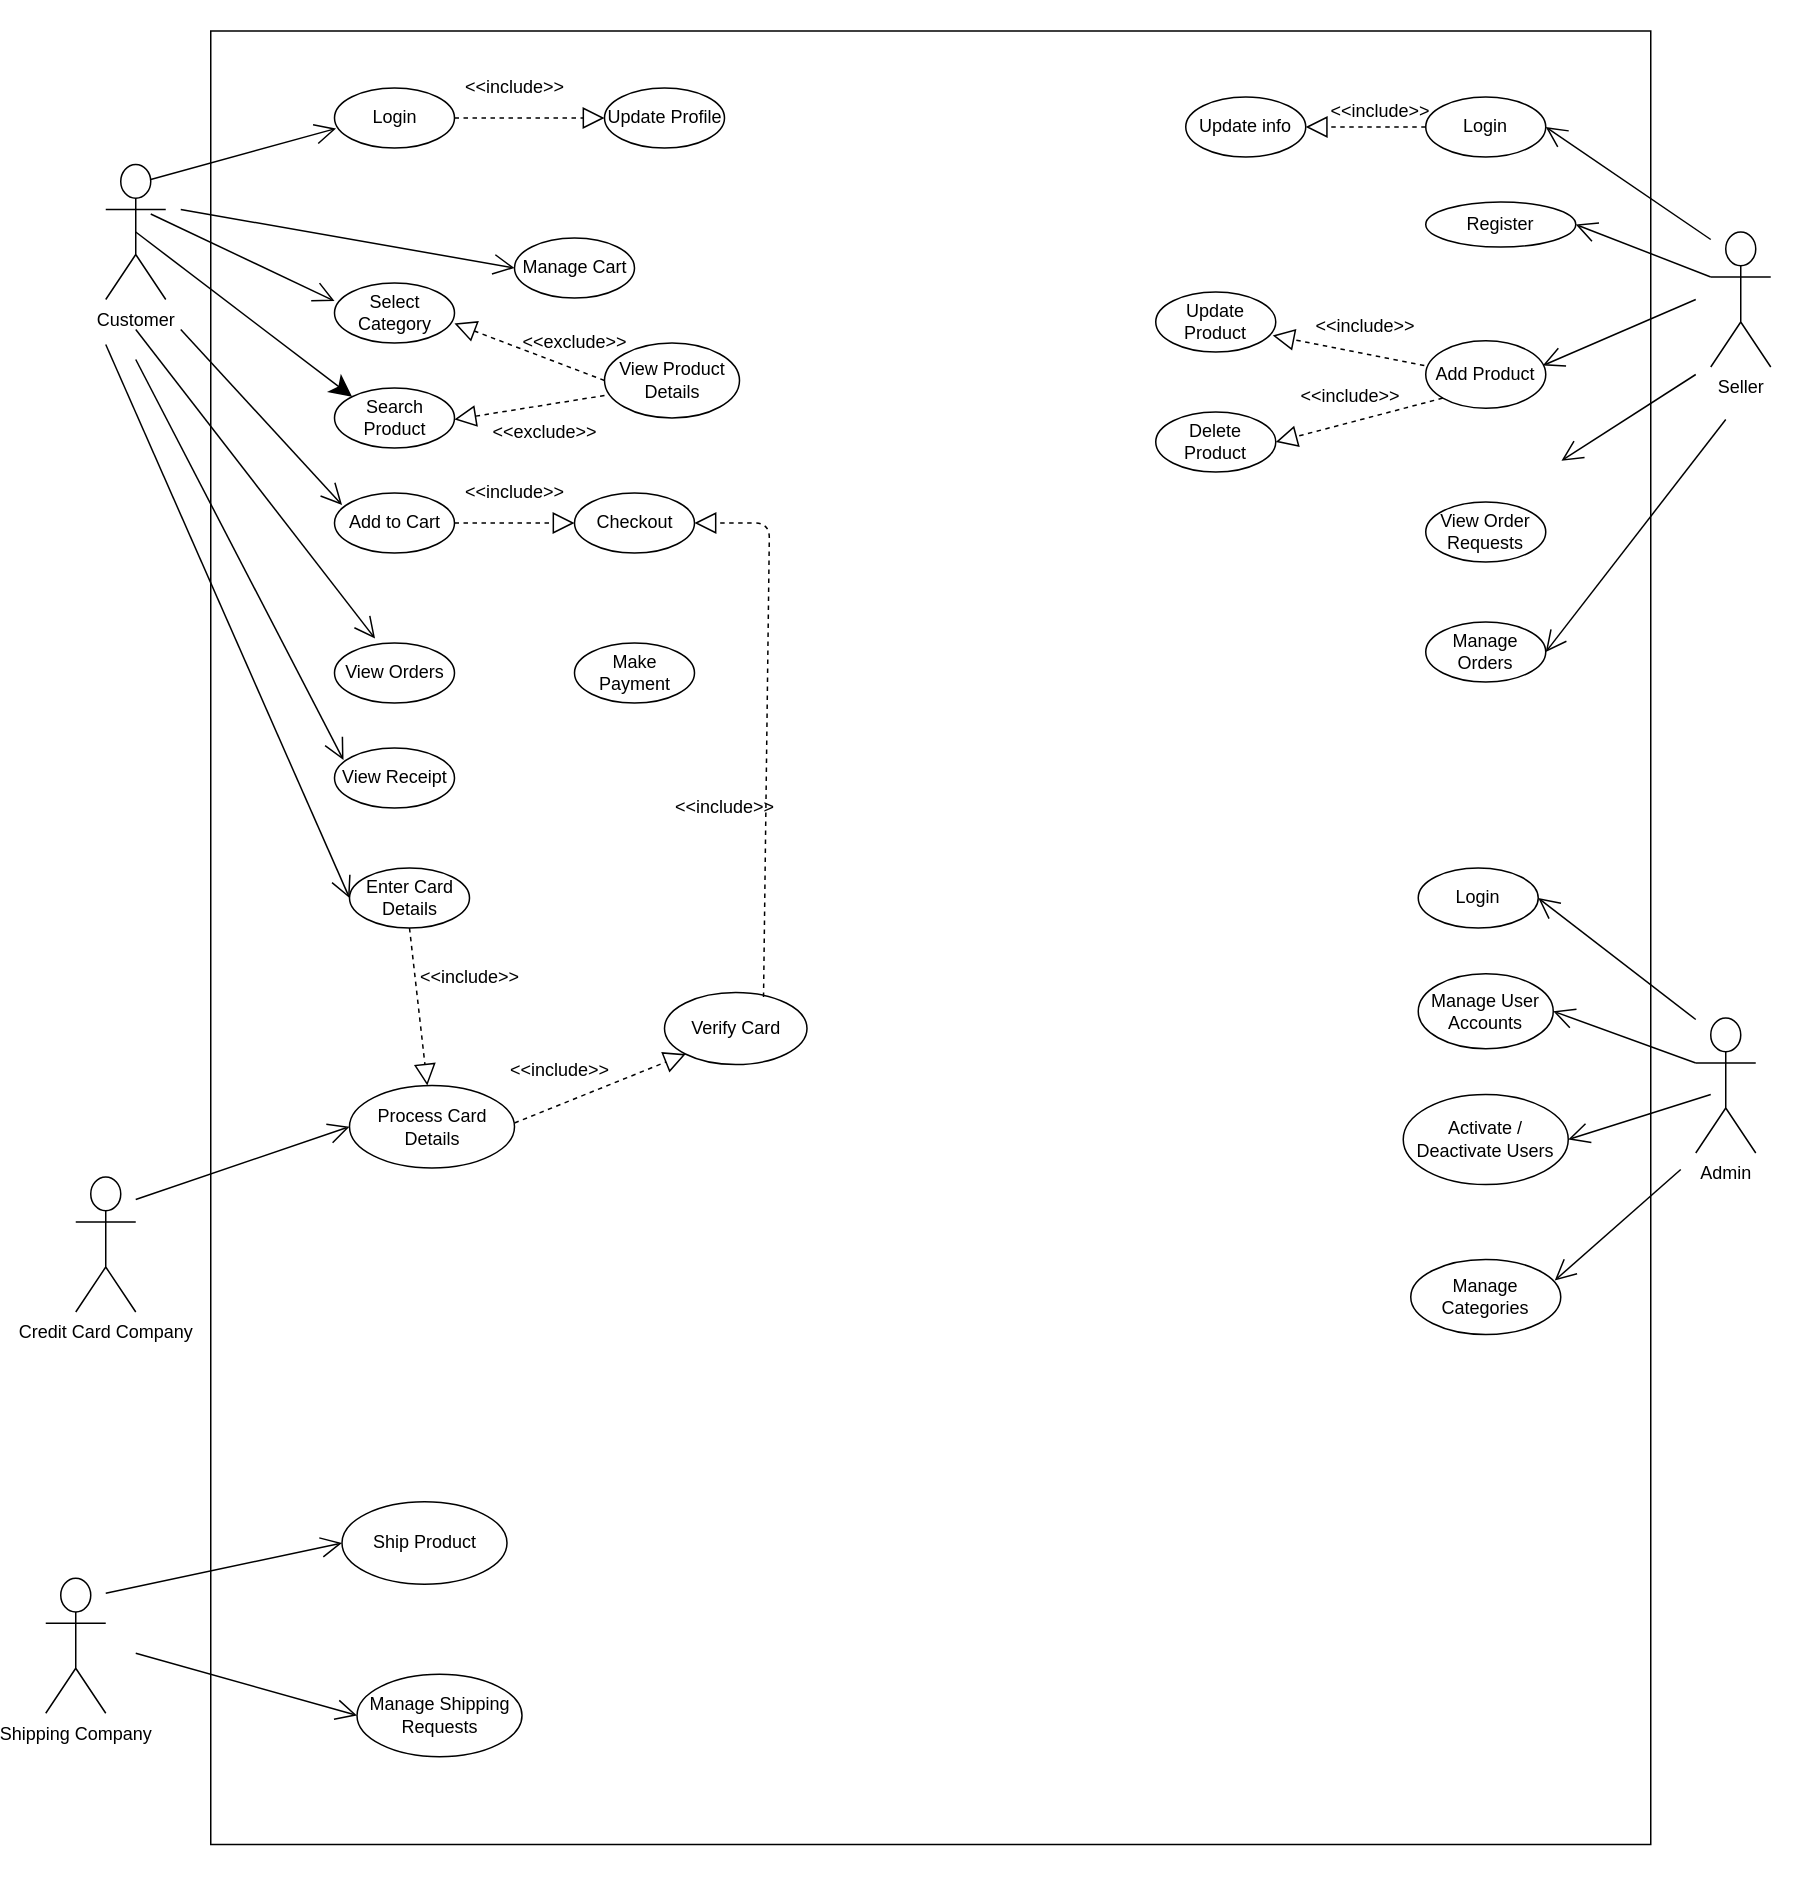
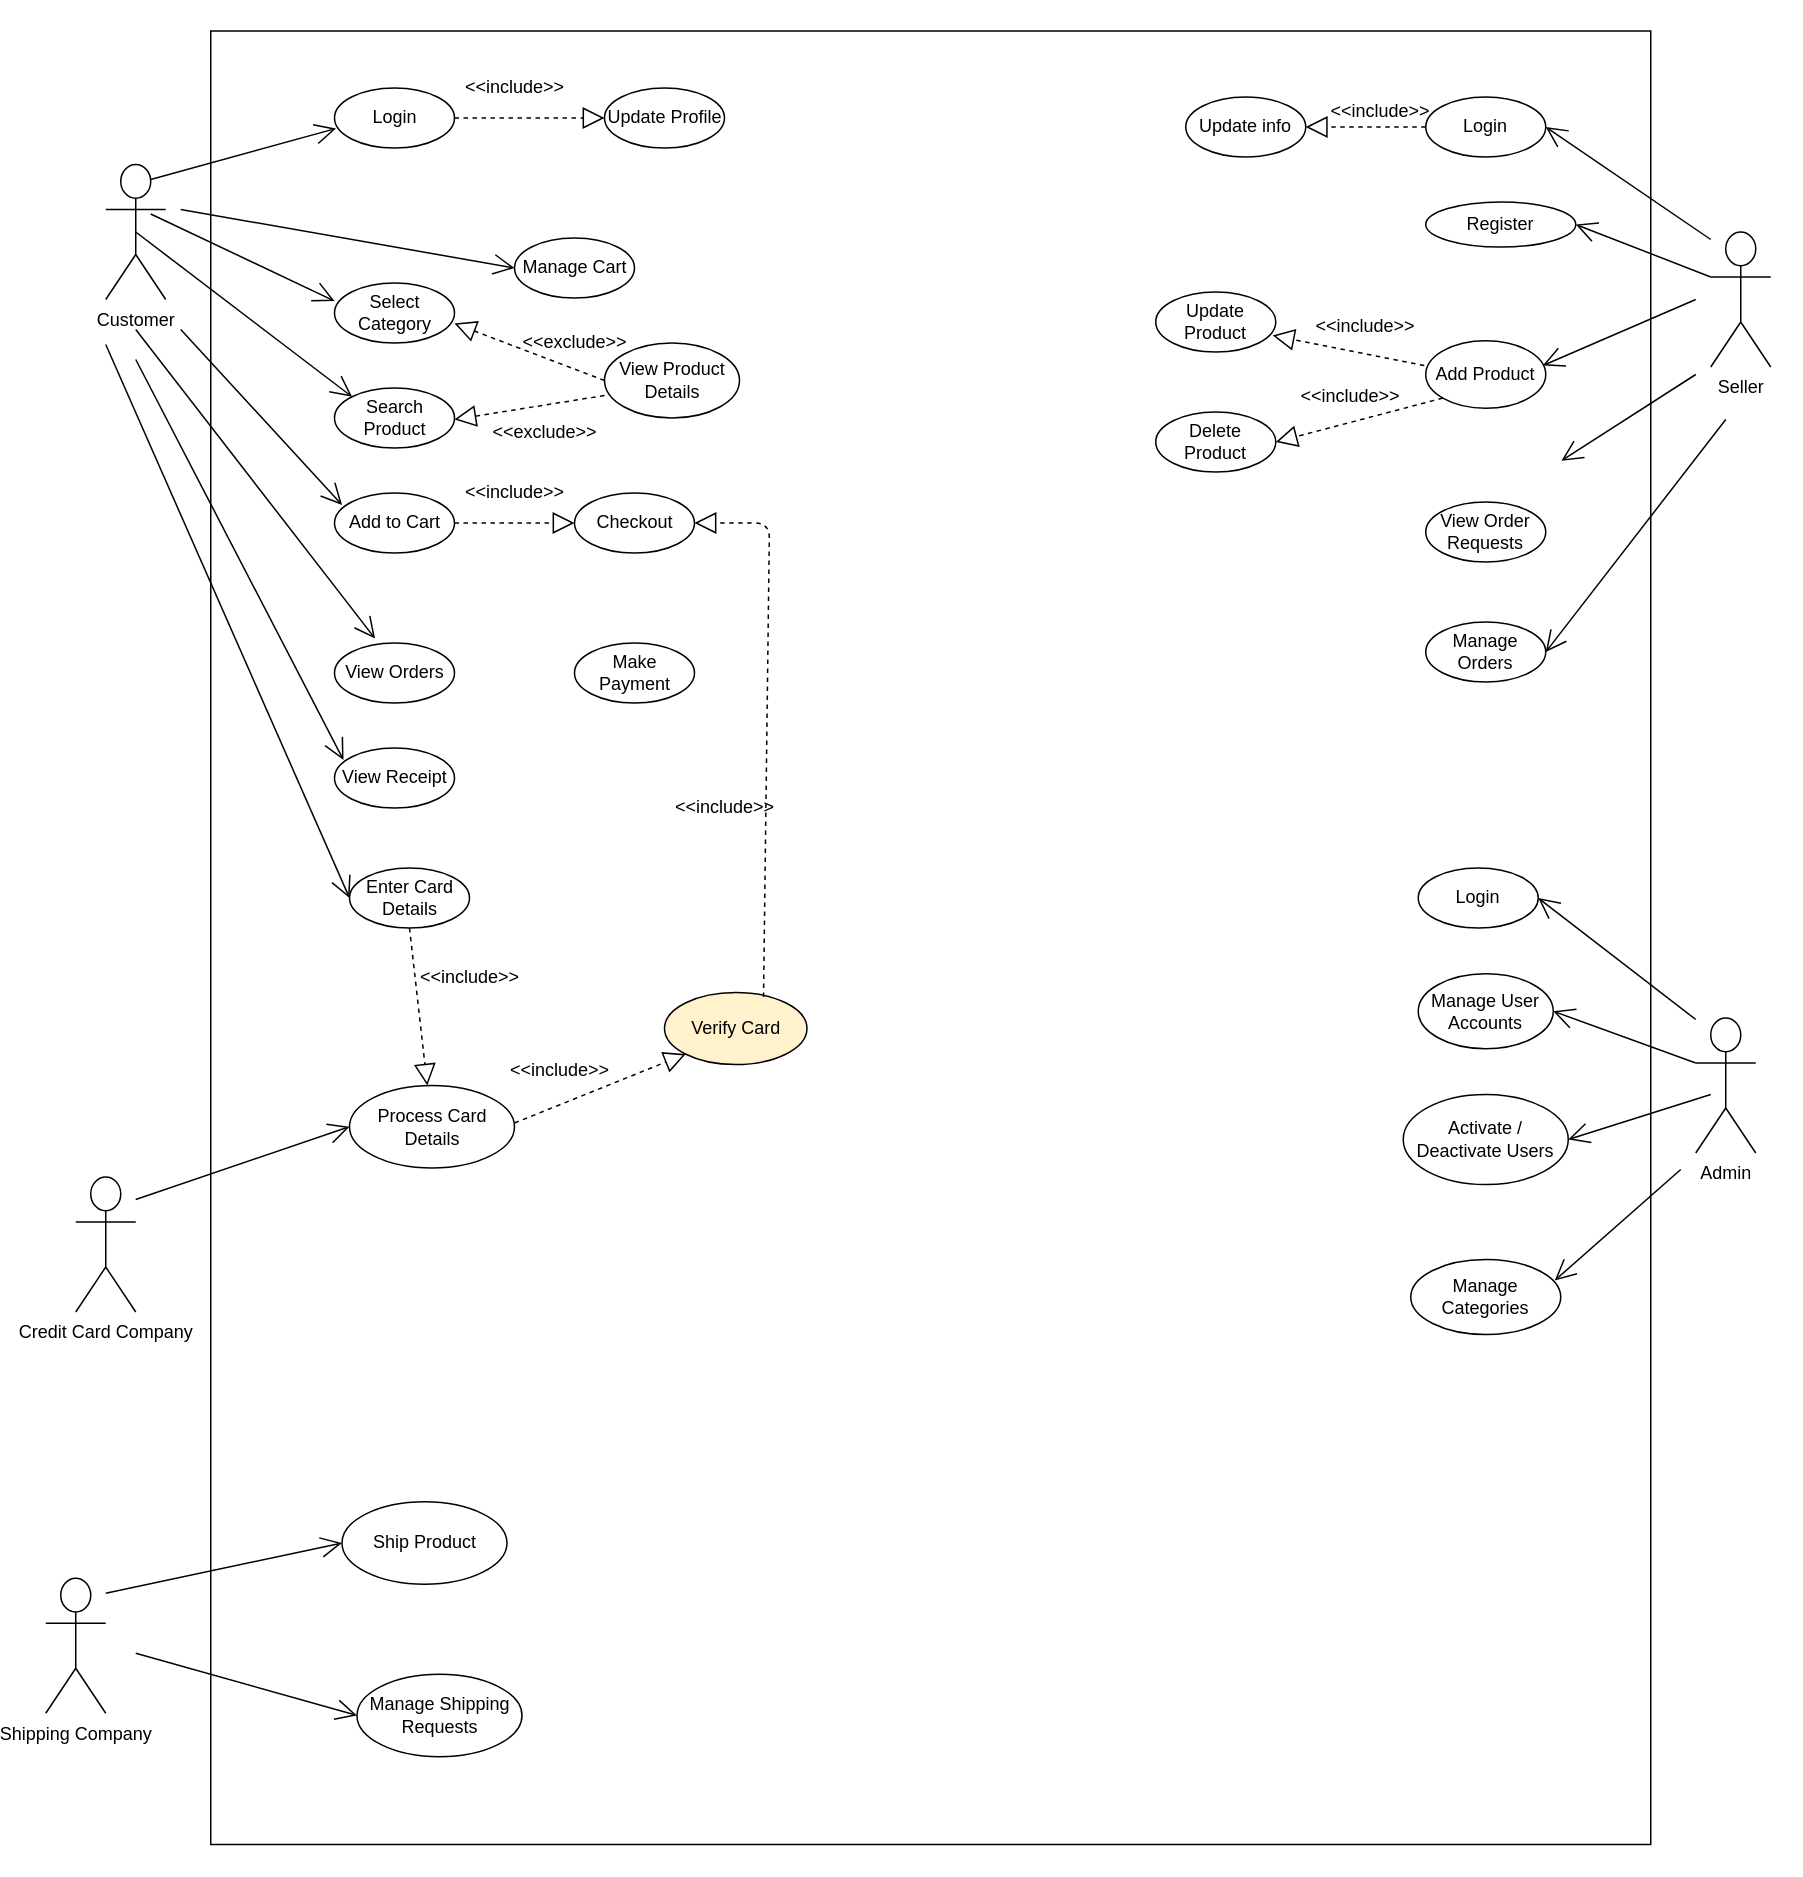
edge "Customer" -> "Search Product": arrowhead classic -> open
node "Verify Card": fillcolor #ffffff -> #fff2cc
